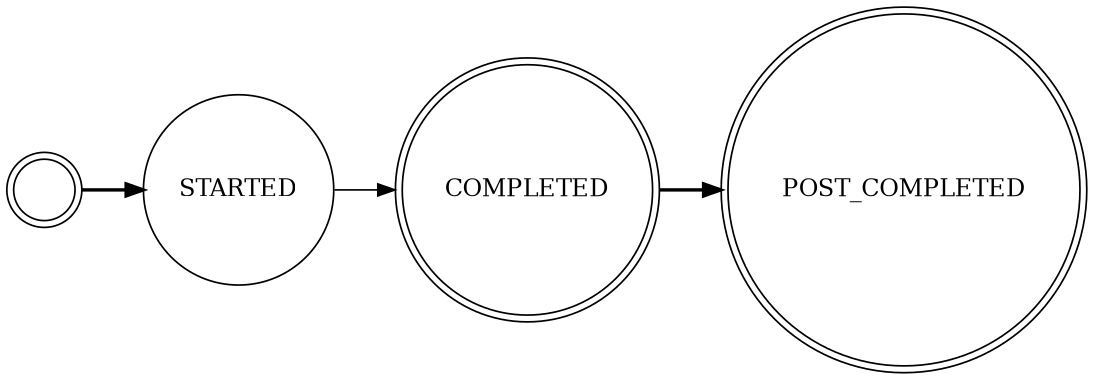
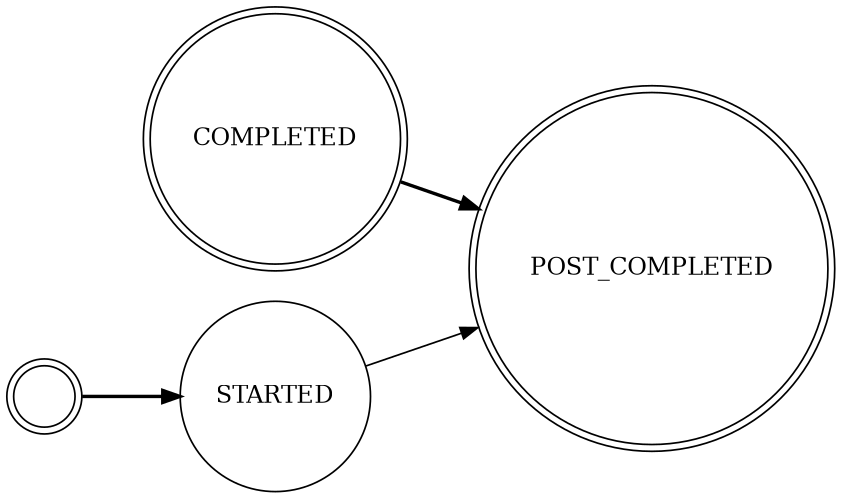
edge "STARTED" -> "COMPLETED": now "STARTED" -> "POST_COMPLETED"
